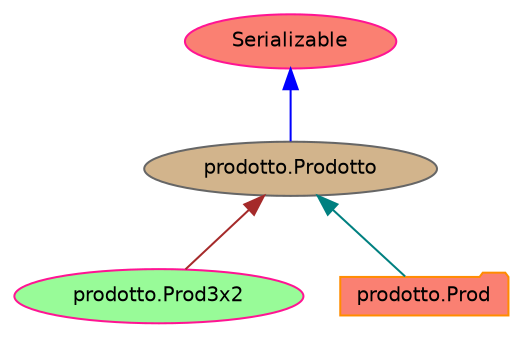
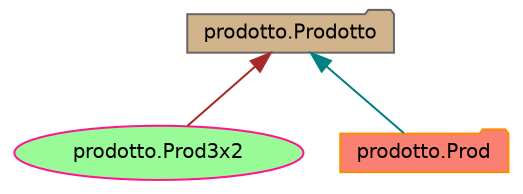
node "Serializable": removed
node "prodotto.Prodotto": shape ellipse -> folder
